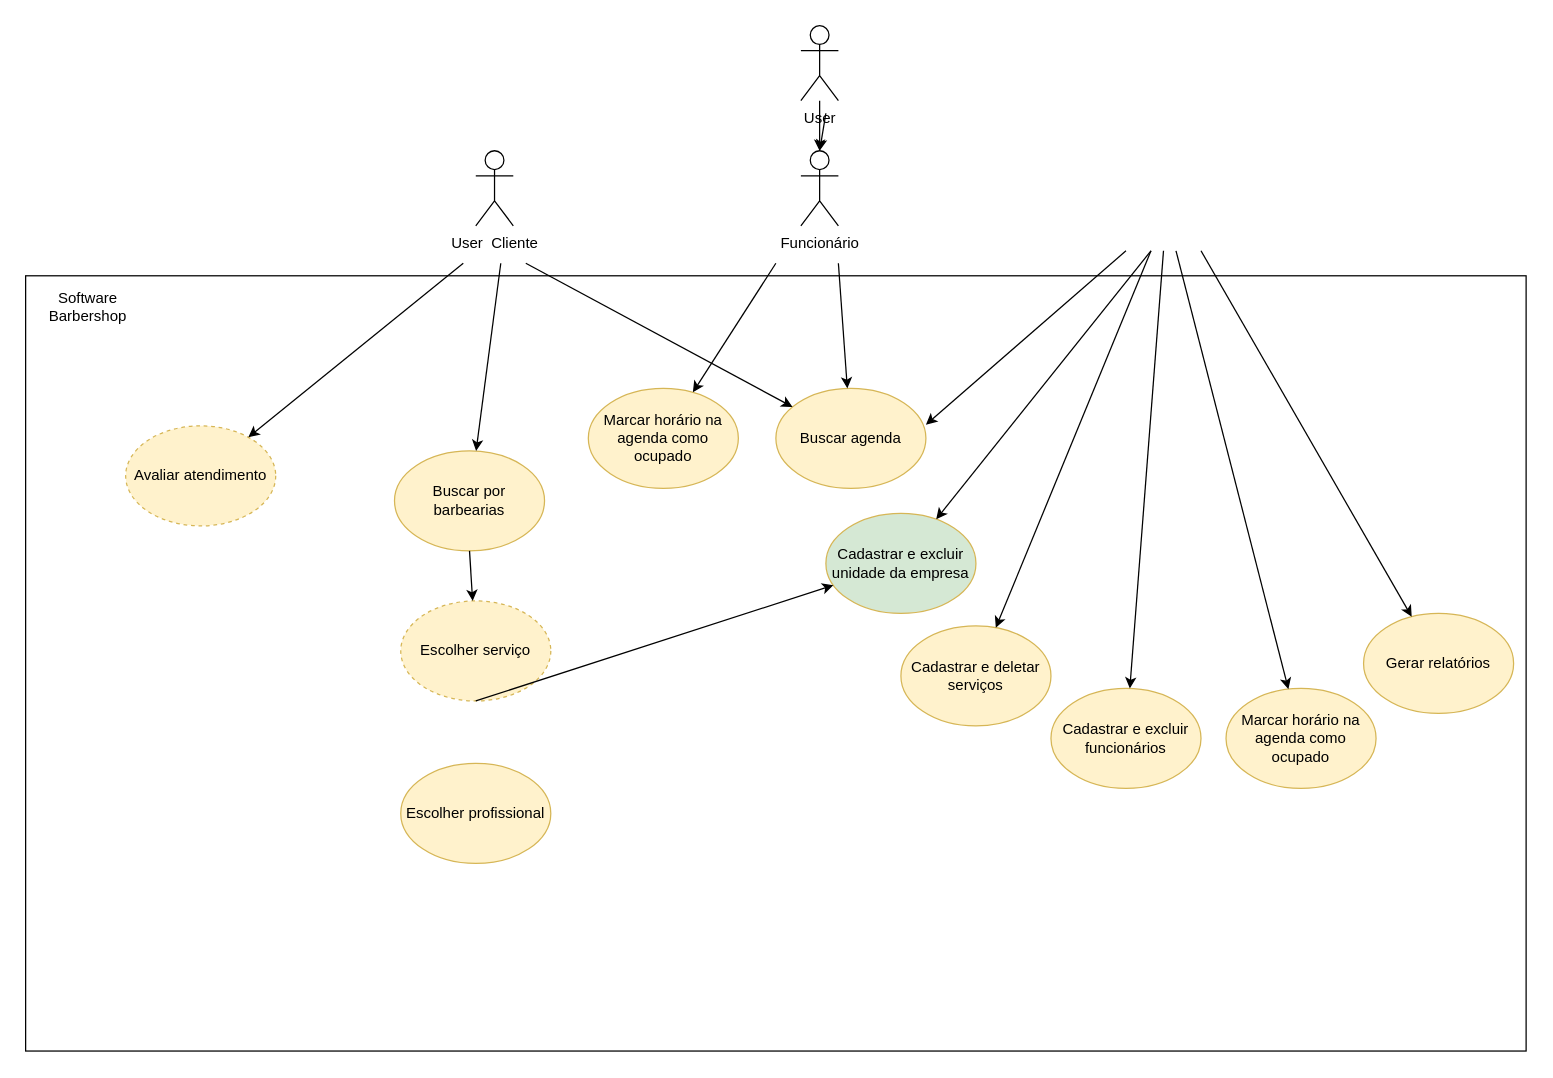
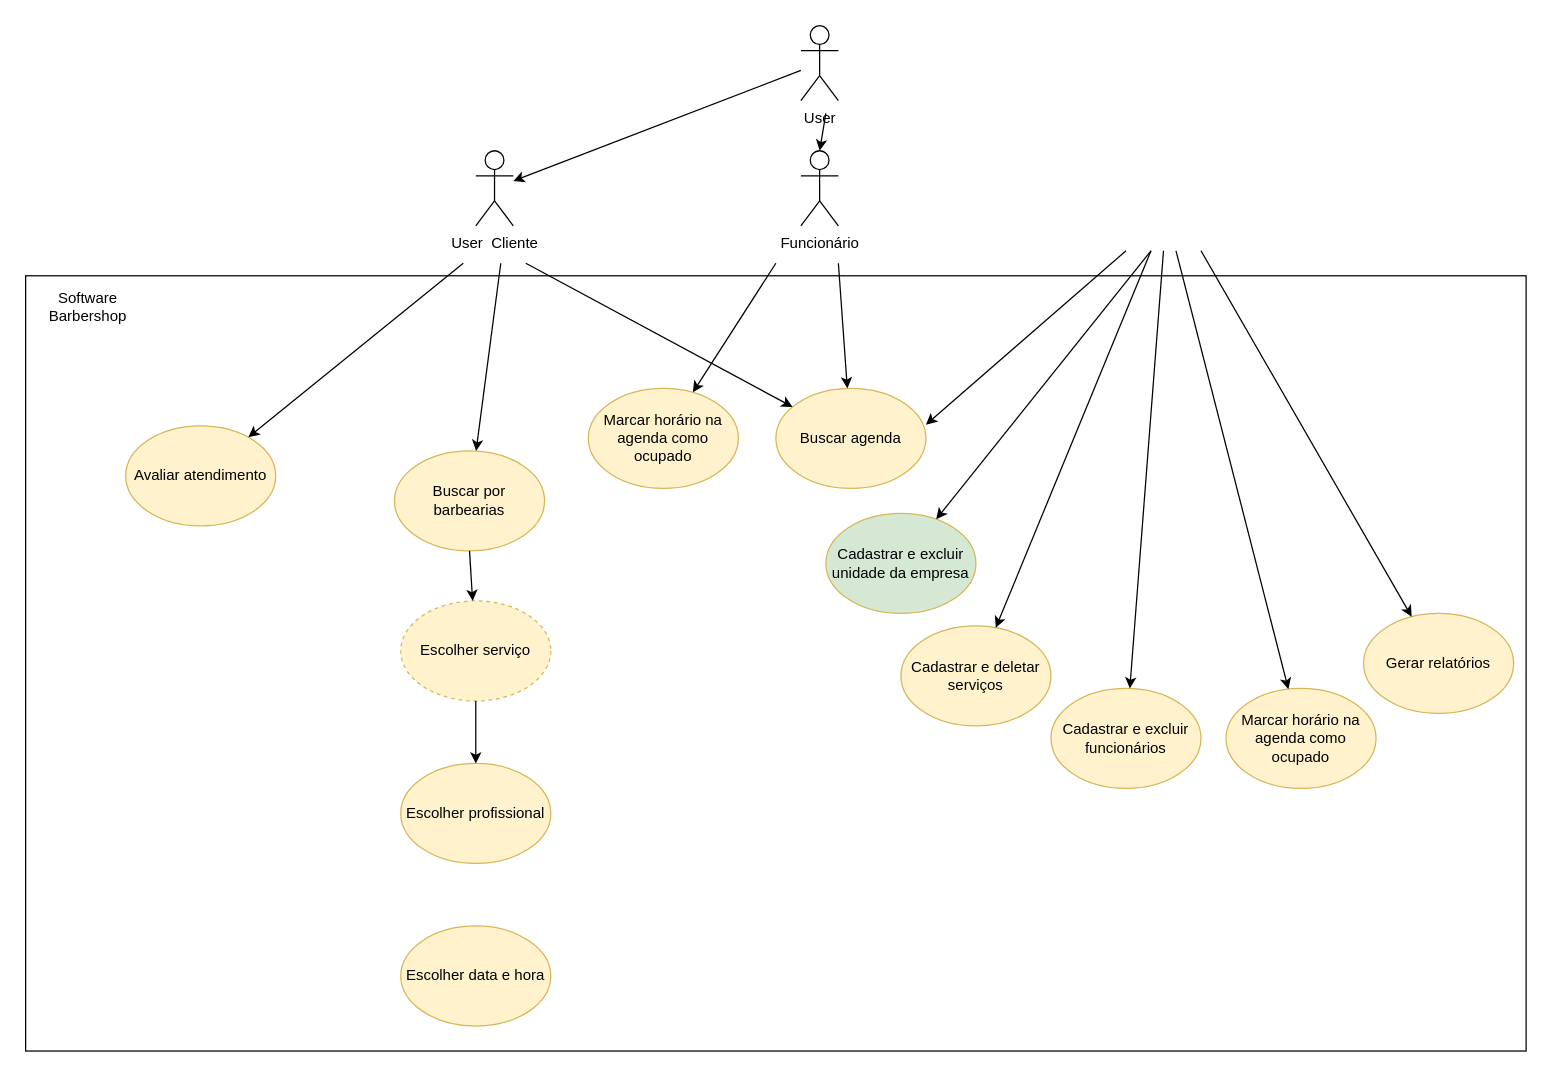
edge "User" -> "Funcionário": now "User" -> "User Cliente"
node "Avaliar atendimento": style dashed -> solid
edge "Escolher serviço" -> "Cadastrar e excluir unidade da empresa": now "Escolher serviço" -> "Escolher profissional"
node "Escolher data e hora": added
